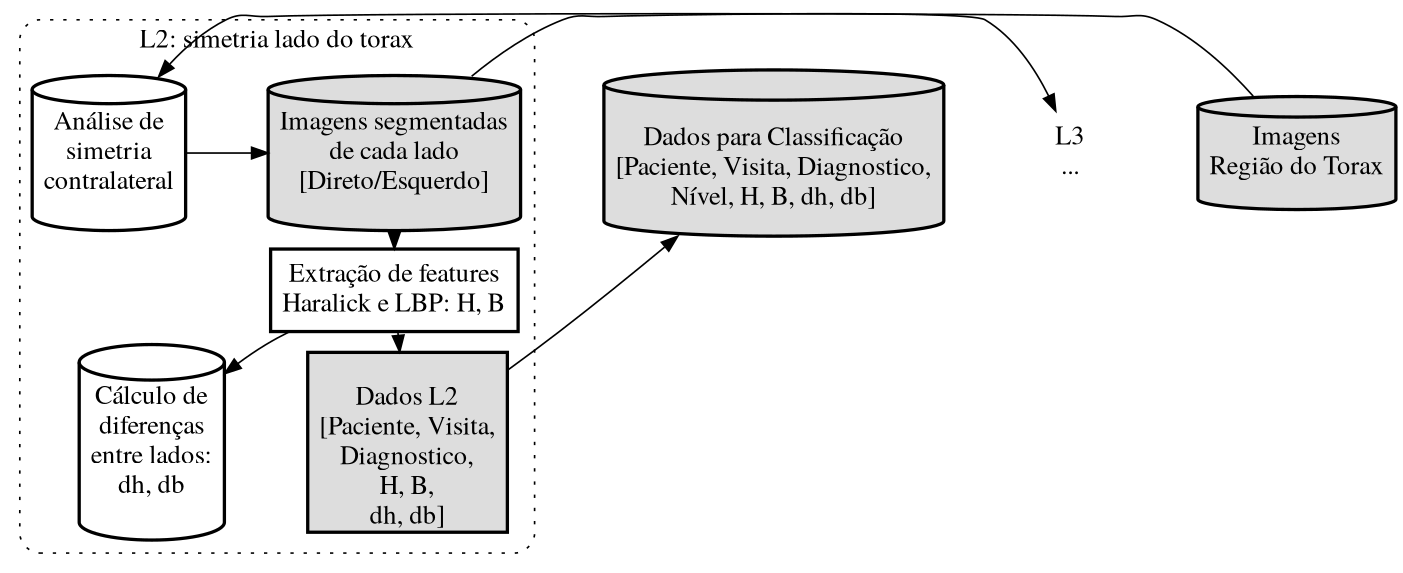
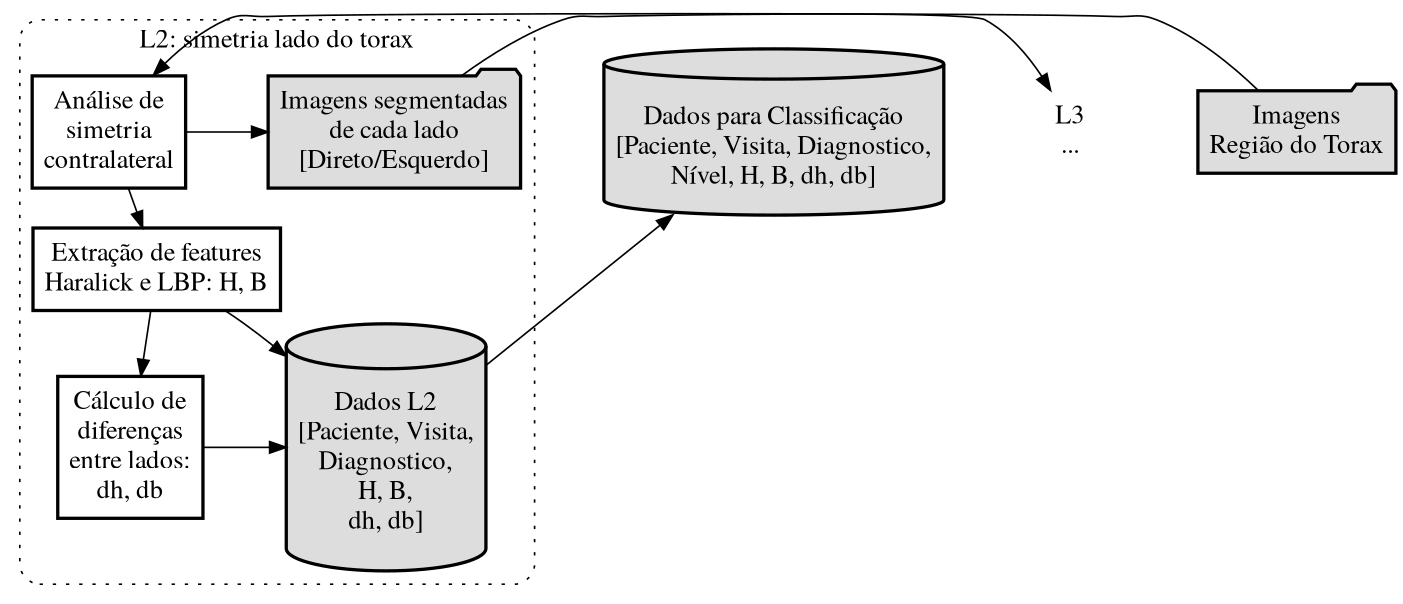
node "Análise de simetria contralateral": shape cylinder -> box
node "Imagens segmentadas de cada lado [Direto/Esquerdo]": shape cylinder -> folder
node "Imagens Região do Torax": shape cylinder -> folder
edge "Imagens segmentadas de cada lado [Direto/Esquerdo]" -> "Extração de features Haralick e LBP: H, B": now "Análise de simetria contralateral" -> "Extração de features Haralick e LBP: H, B"
node "Cálculo de diferenças entre lados: dh, db": shape cylinder -> box
node "Dados L2 [Paciente, Visita, Diagnostico, H, B, dh, db]": shape box -> cylinder
edge "Cálculo de diferenças entre lados: dh, db" -> "Dados L2 [Paciente, Visita, Diagnostico, H, B, dh, db]": added
